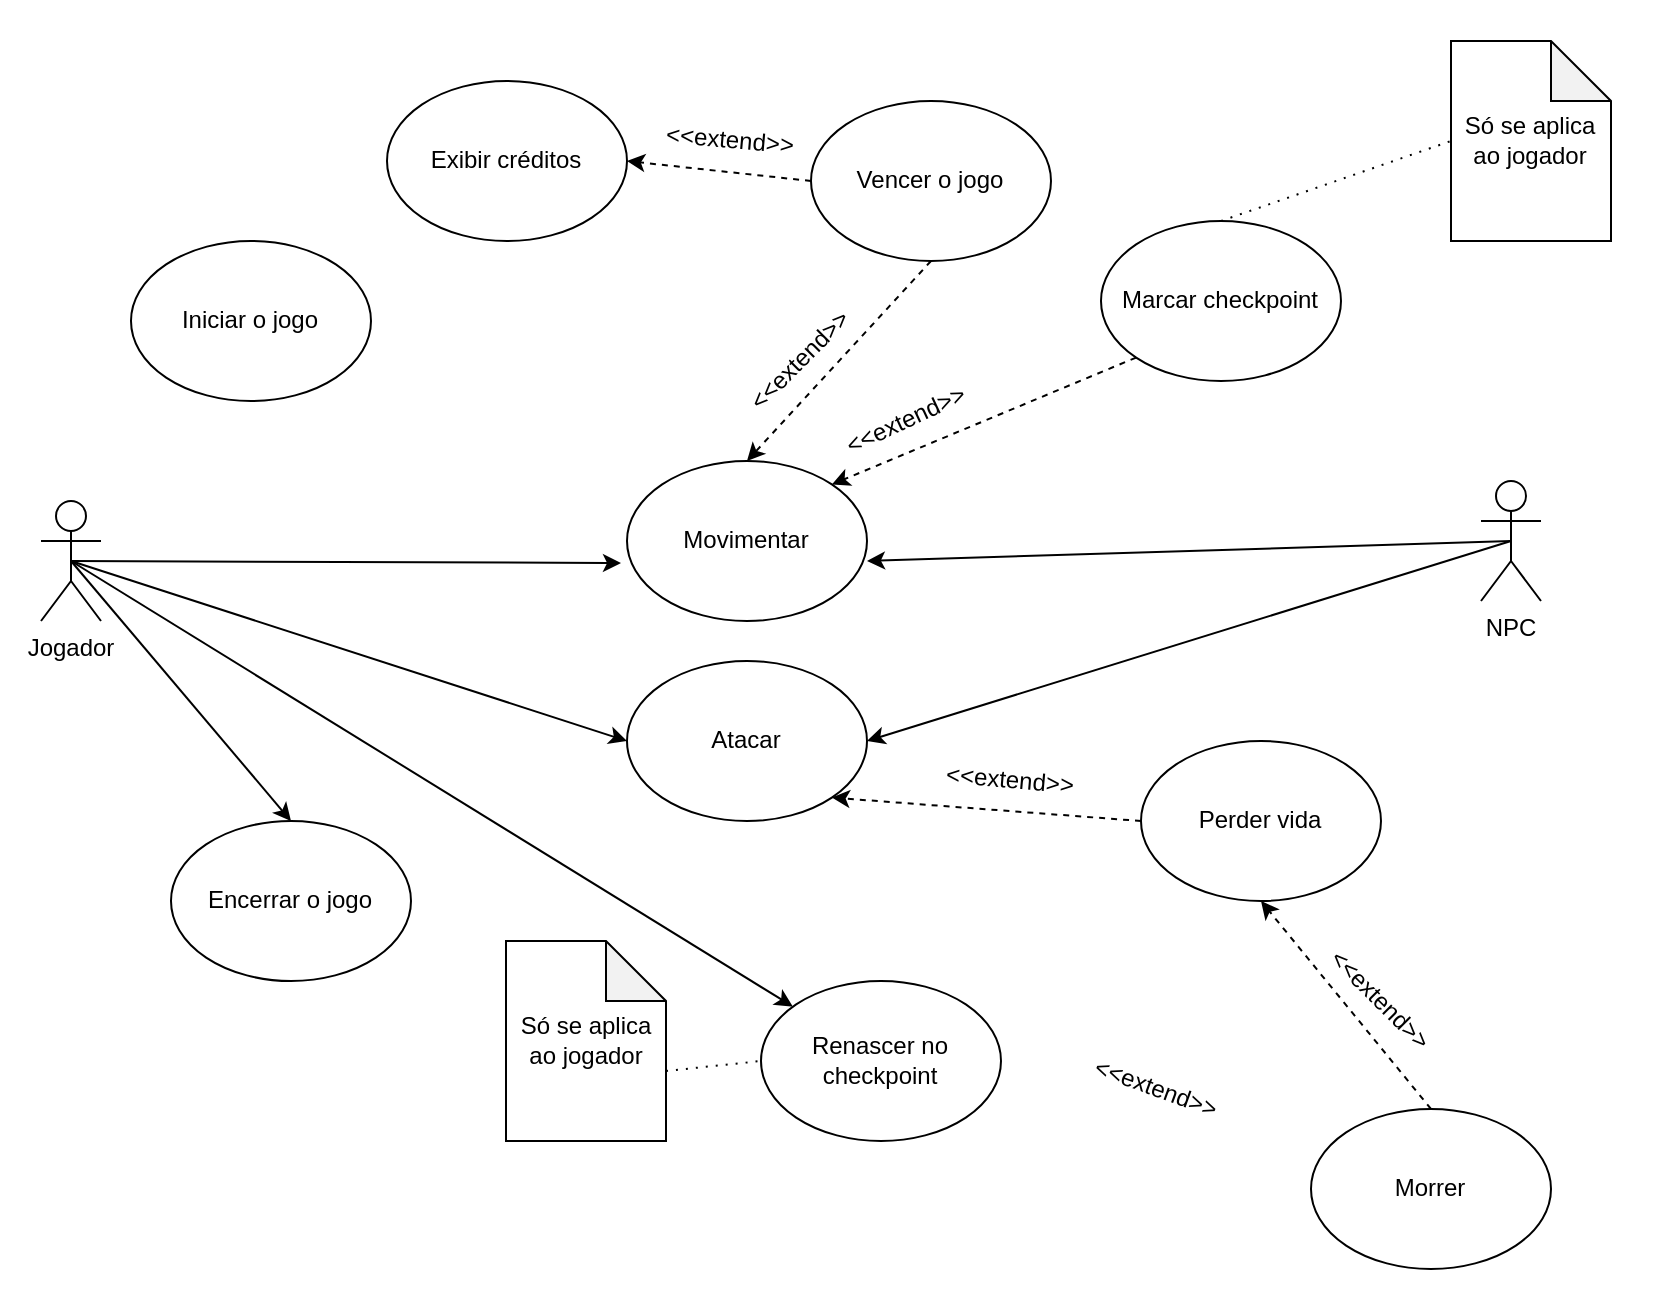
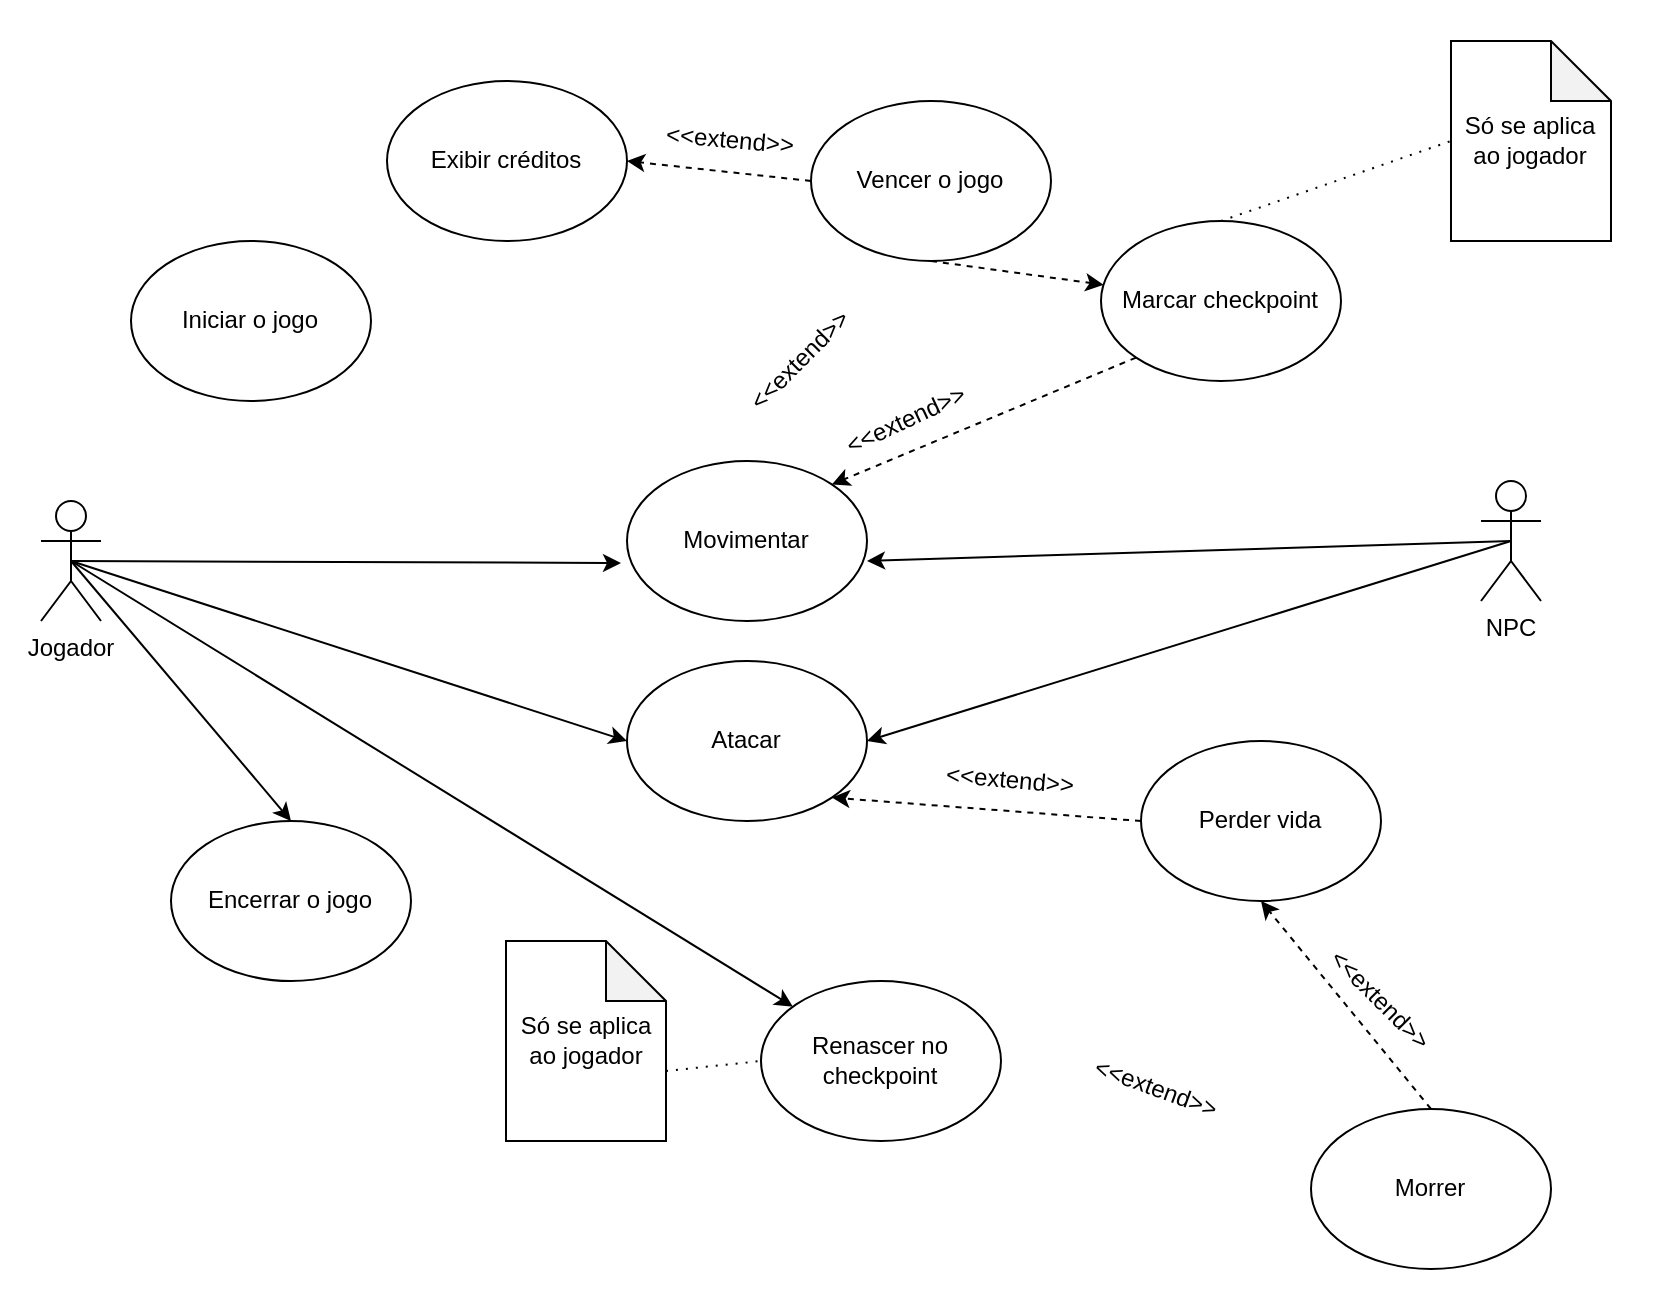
edge "Vencer o jogo" -> "Movimentar": now "Vencer o jogo" -> "Marcar checkpoint"
